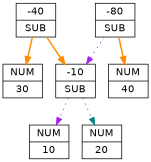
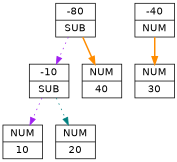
node "-40": text "SUB" -> "NUM"
edge "-40" -> "-10": removed
